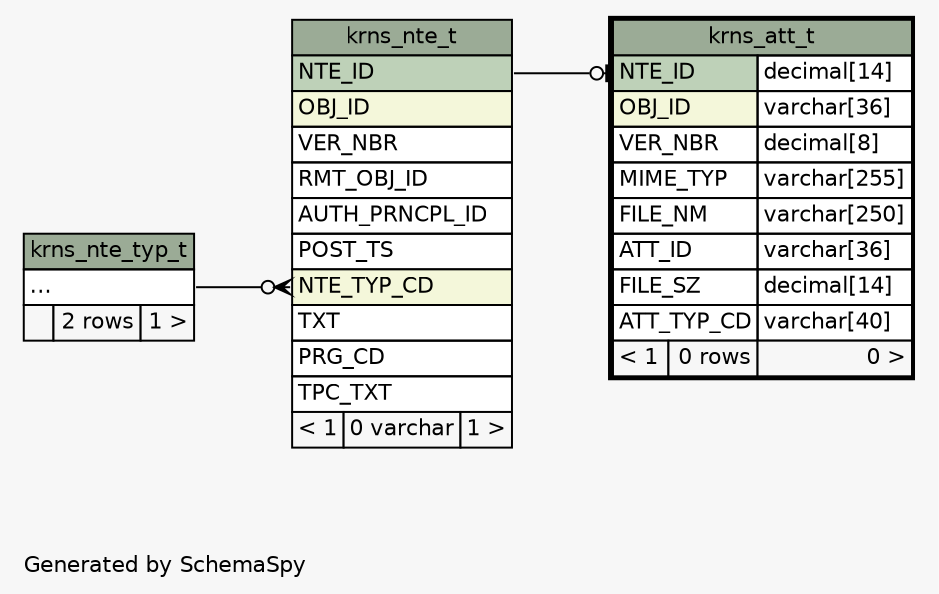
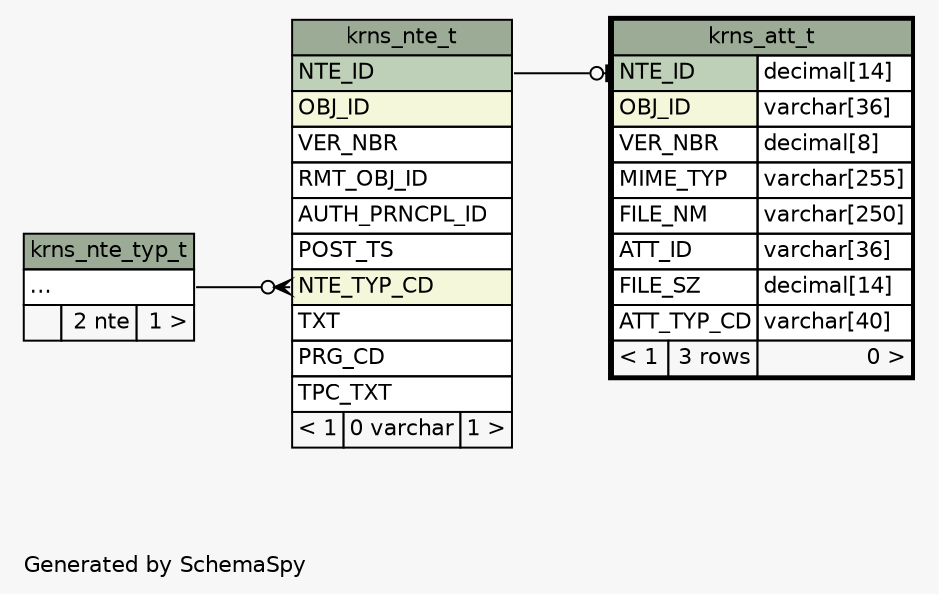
node "krns_nte_typ_t": text "2 rows" -> "2 nte"
node "krns_att_t": text "0 rows" -> "3 rows"
